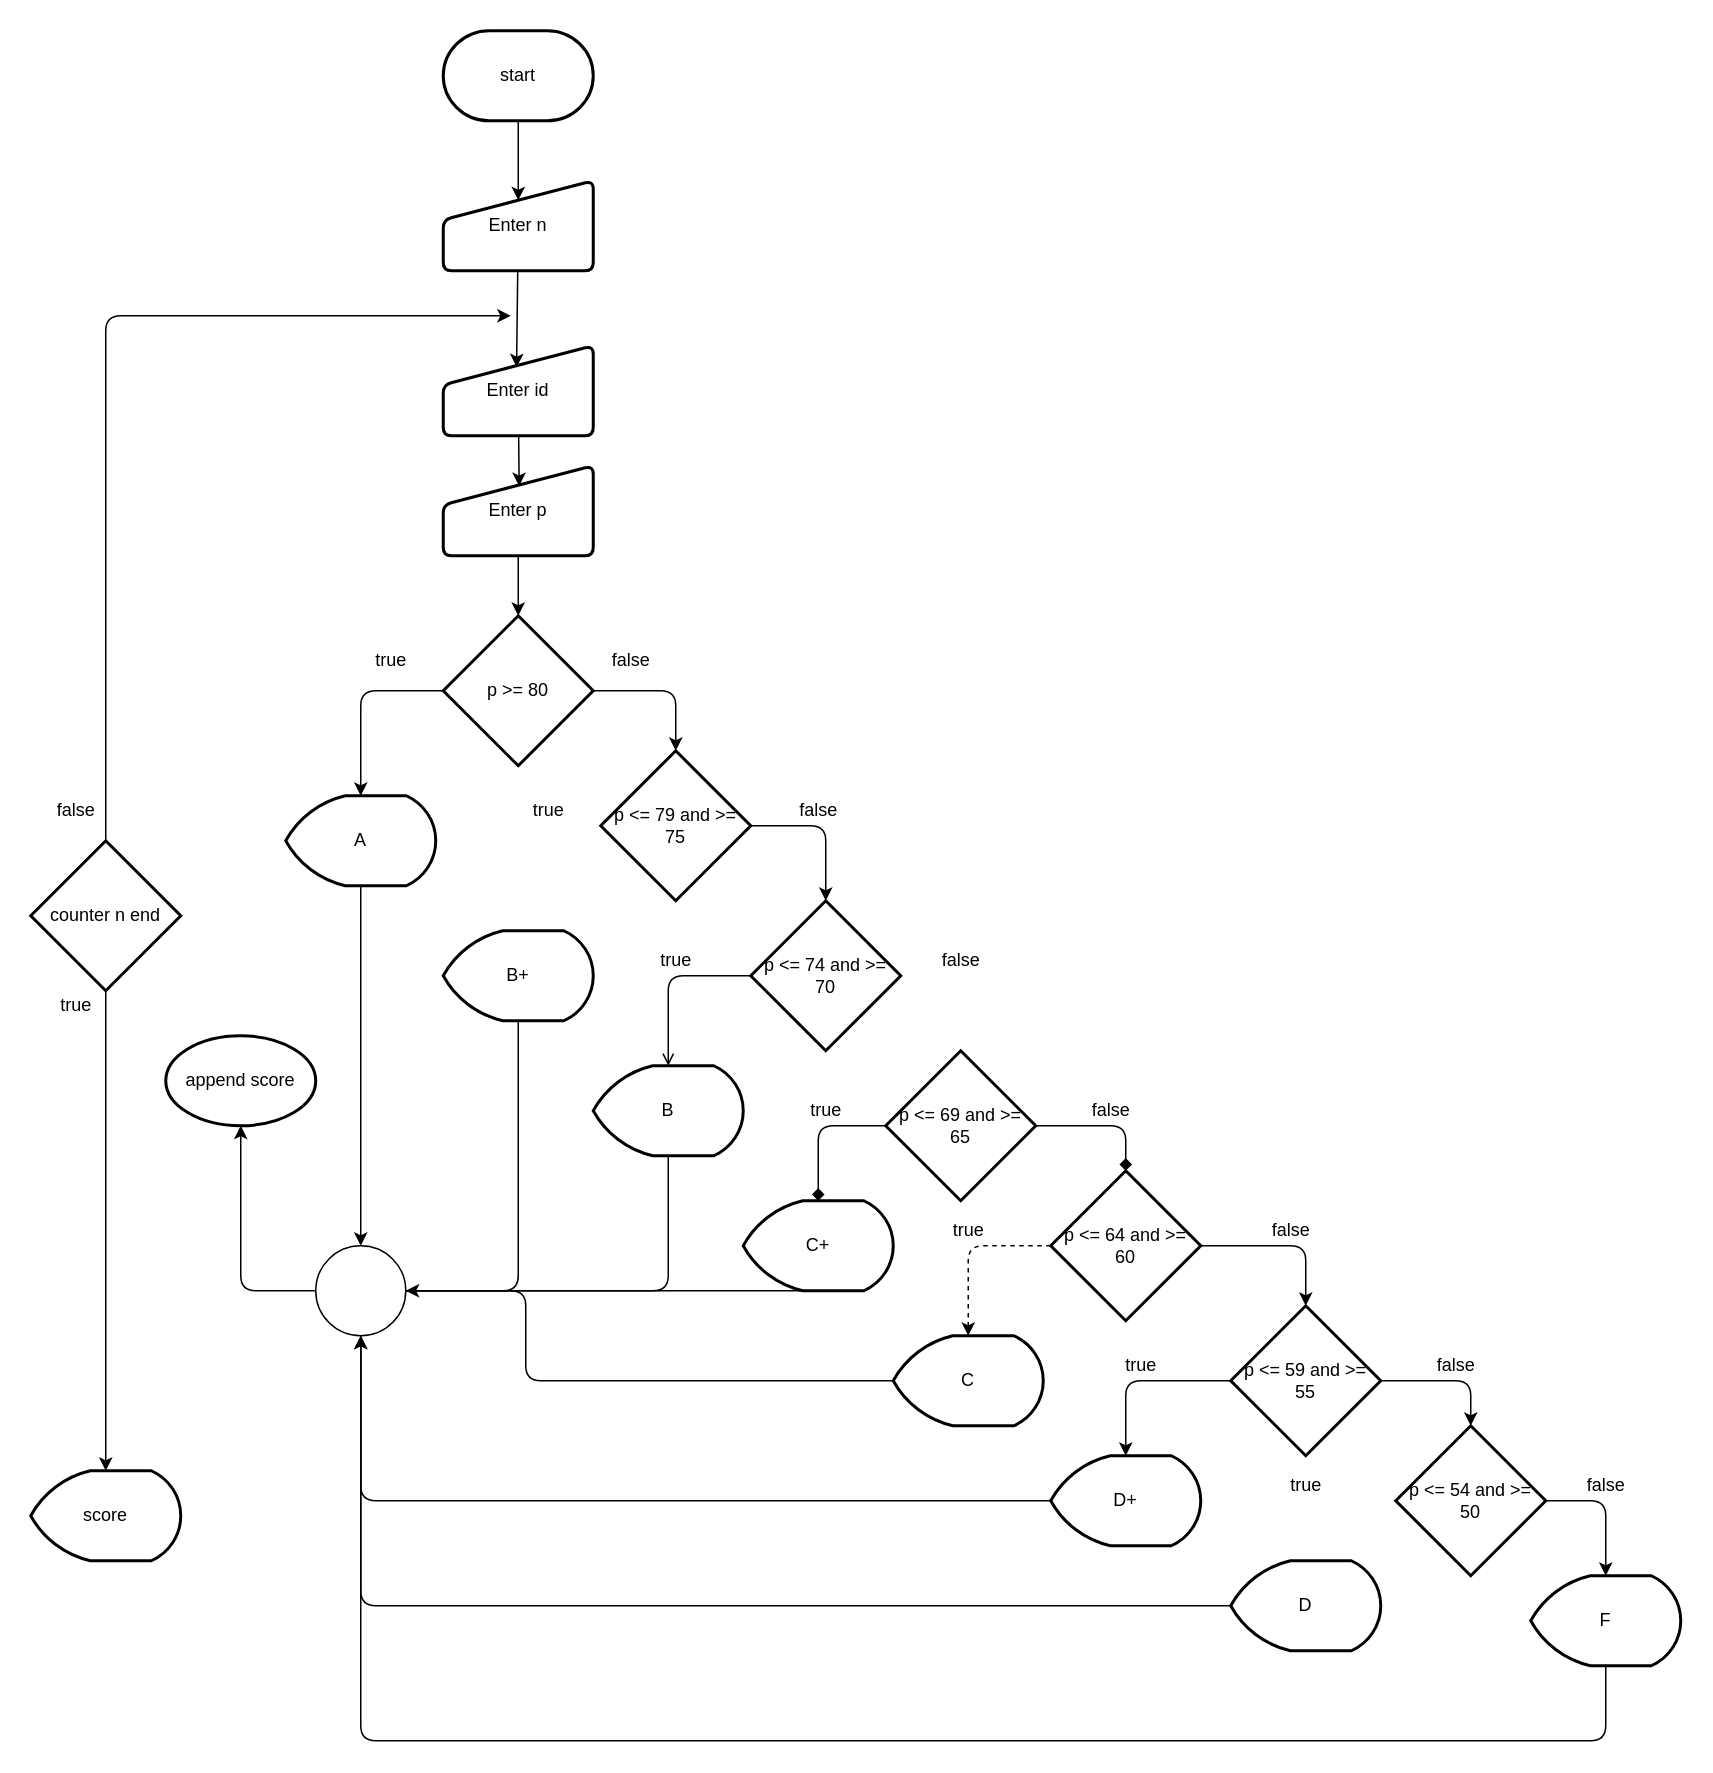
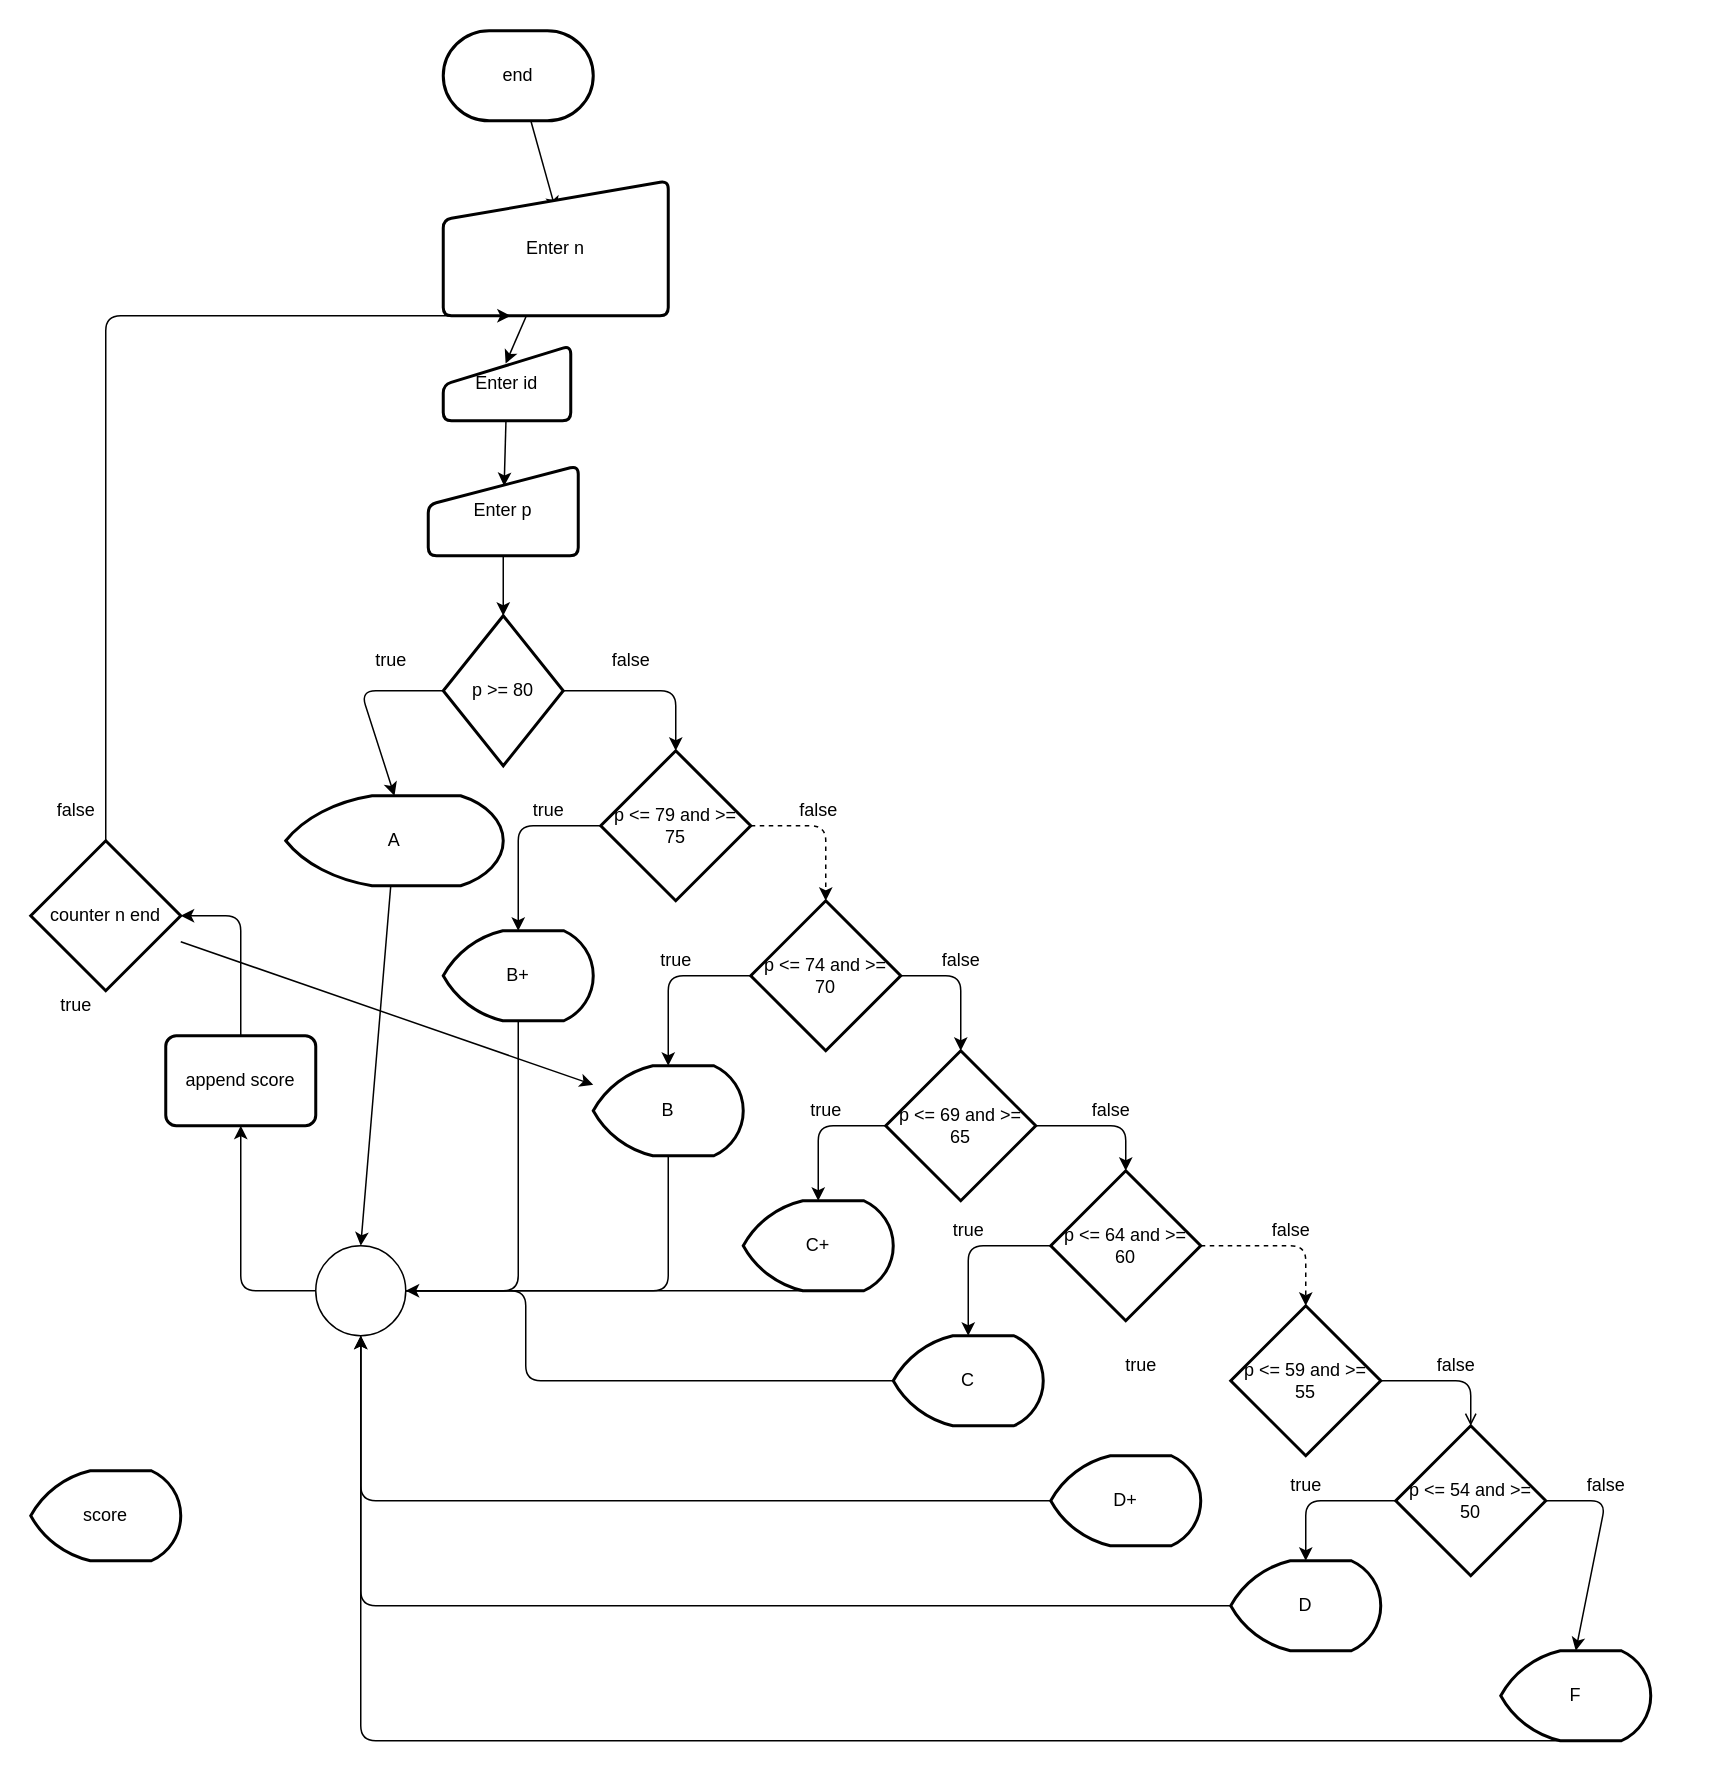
node "start": label "start" -> "end"
node "Enter n": size 150x90 -> 225x135
node "Enter id": size 150x90 -> 128x75
node "Enter p": moved (518, 511) -> (503, 511)
node "p >= 80": size 150x150 -> 120x150
edge "p <= 79 and >= 75" -> "p <= 74 and >= 70": style solid -> dashed
edge "p <= 79 and >= 75" -> "B+": added
node "A": size 150x90 -> 218x90
edge "append score" -> "counter n end": added
edge "p <= 74 and >= 70" -> "p <= 69 and >= 65": added
edge "p <= 74 and >= 70" -> "B": arrowhead open -> classic
node "append score": shape ellipse -> rounded rectangle
edge "p <= 69 and >= 65" -> "p <= 64 and >= 60": arrowhead diamond -> classic
edge "p <= 69 and >= 65" -> "C+": arrowhead diamond -> classic
edge "counter n end" -> "score": now "counter n end" -> "B"
edge "p <= 64 and >= 60" -> "p <= 59 and >= 55": style solid -> dashed
edge "p <= 64 and >= 60" -> "C": style dashed -> solid
edge "p <= 59 and >= 55" -> "D+": removed
edge "p <= 59 and >= 55" -> "p <= 54 and >= 50": arrowhead classic -> open
edge "p <= 54 and >= 50" -> "D": added
node "F": moved (1606, 1621) -> (1576, 1696)
